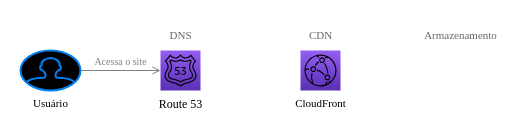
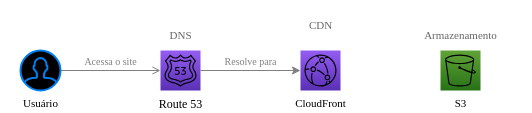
node "CDN": moved (321, 36) -> (321, 26)
node "Usuário": size 60x40 -> 40x40
edge "Route 53" -> "CloudFront": added, label "Resolve para"
node "S3": added
